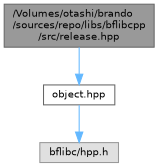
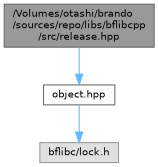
node "bflibc/hpp.h": label "bflibc/hpp.h" -> "bflibc/lock.h"
